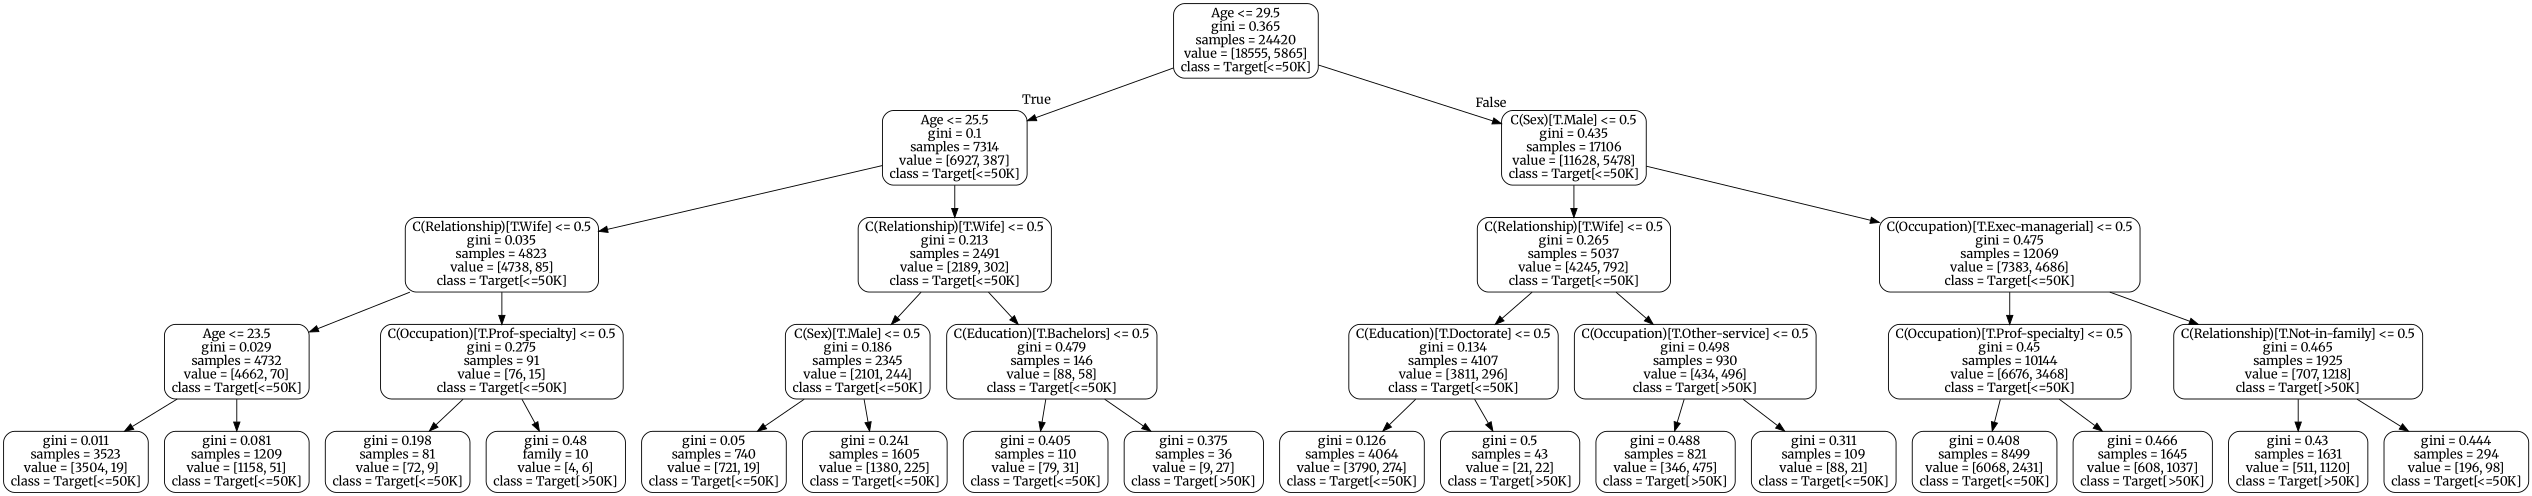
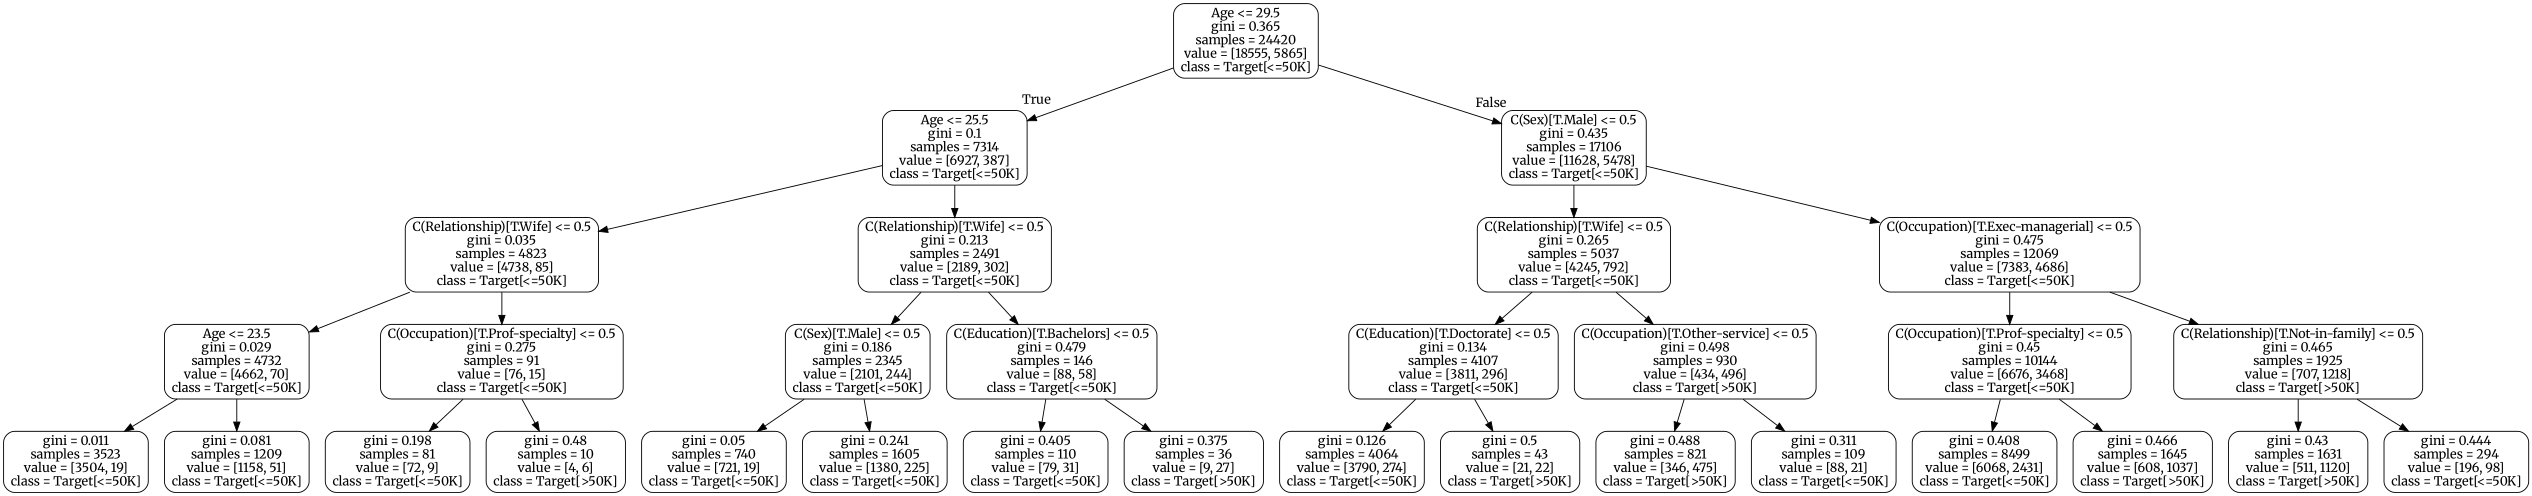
node "gini = 0.48 family = 10 value = [4, 6] class = Target[>50K]": label "gini = 0.48 family = 10 value = [4, 6] class = Target[>50K]" -> "gini = 0.48 samples = 10 value = [4, 6] class = Target[>50K]"
